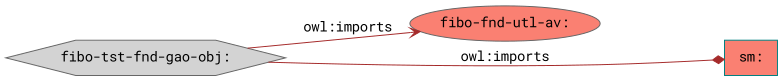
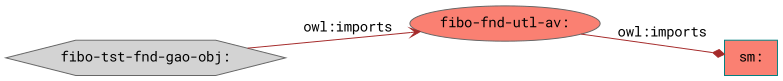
edge "fibo-tst-fnd-gao-obj:" -> "sm:": now "fibo-fnd-utl-av:" -> "sm:"
